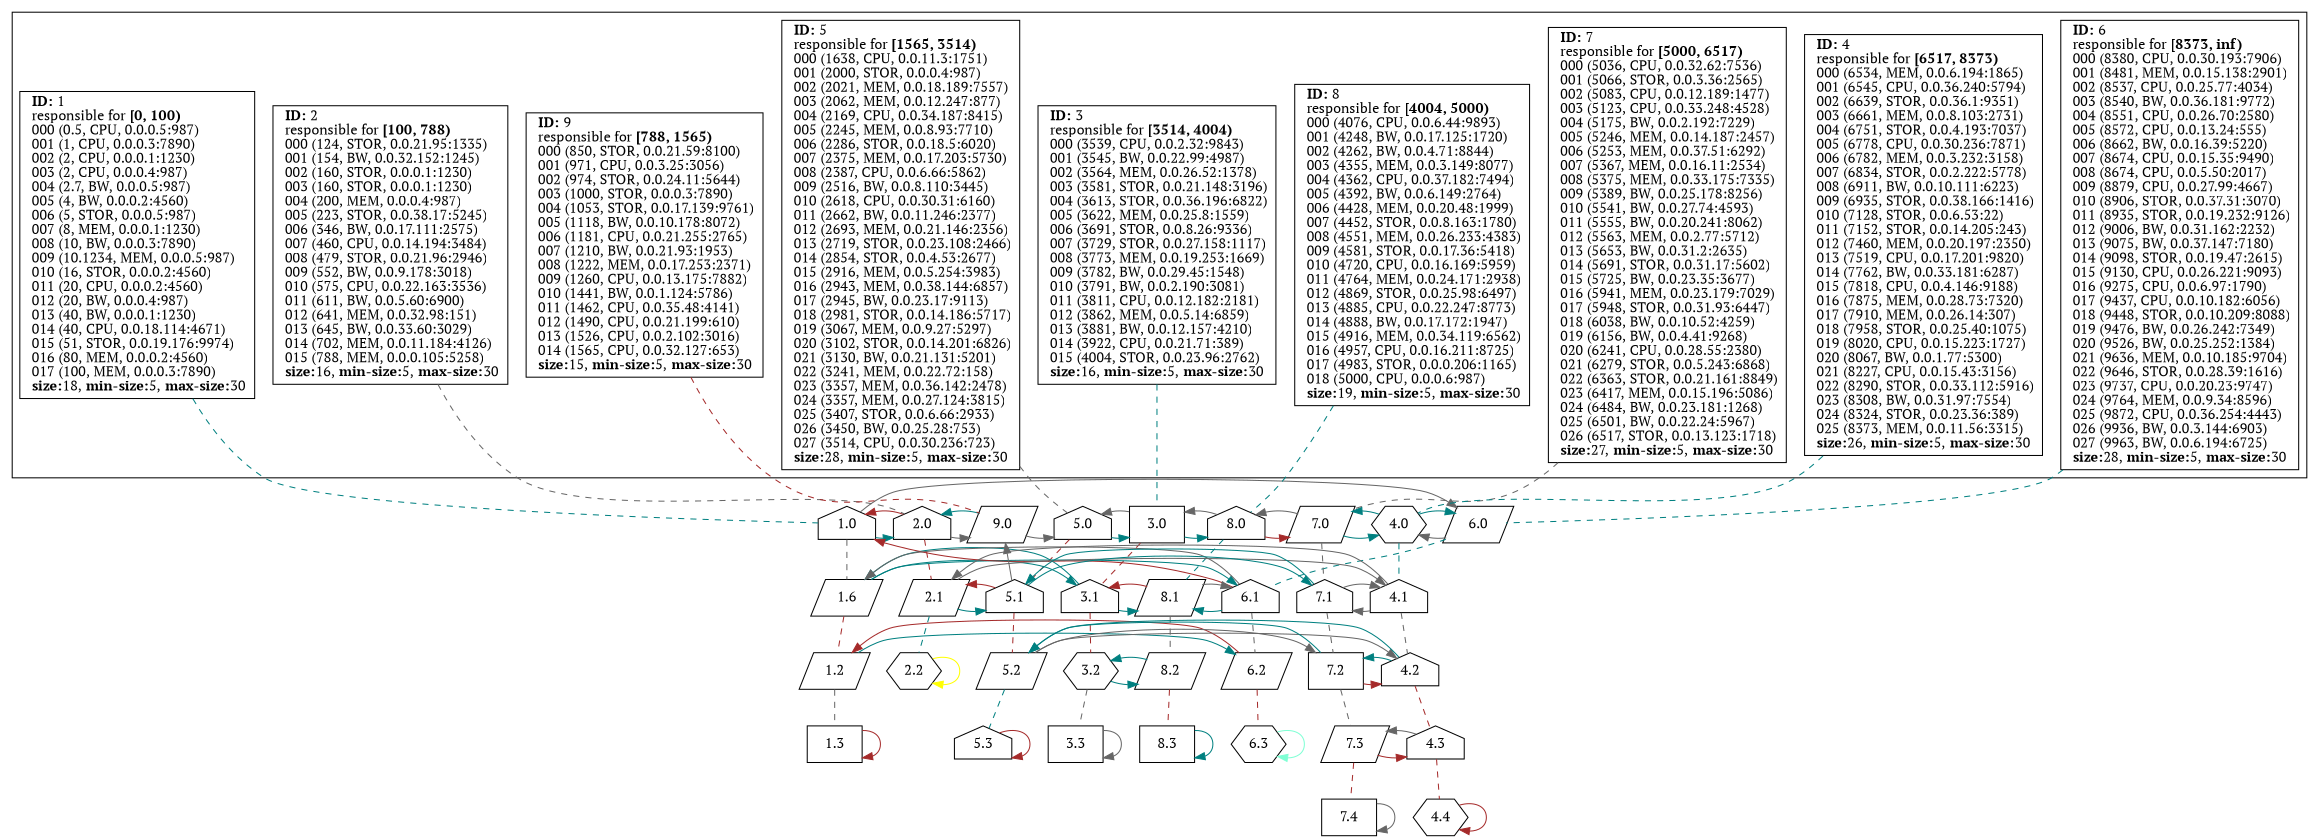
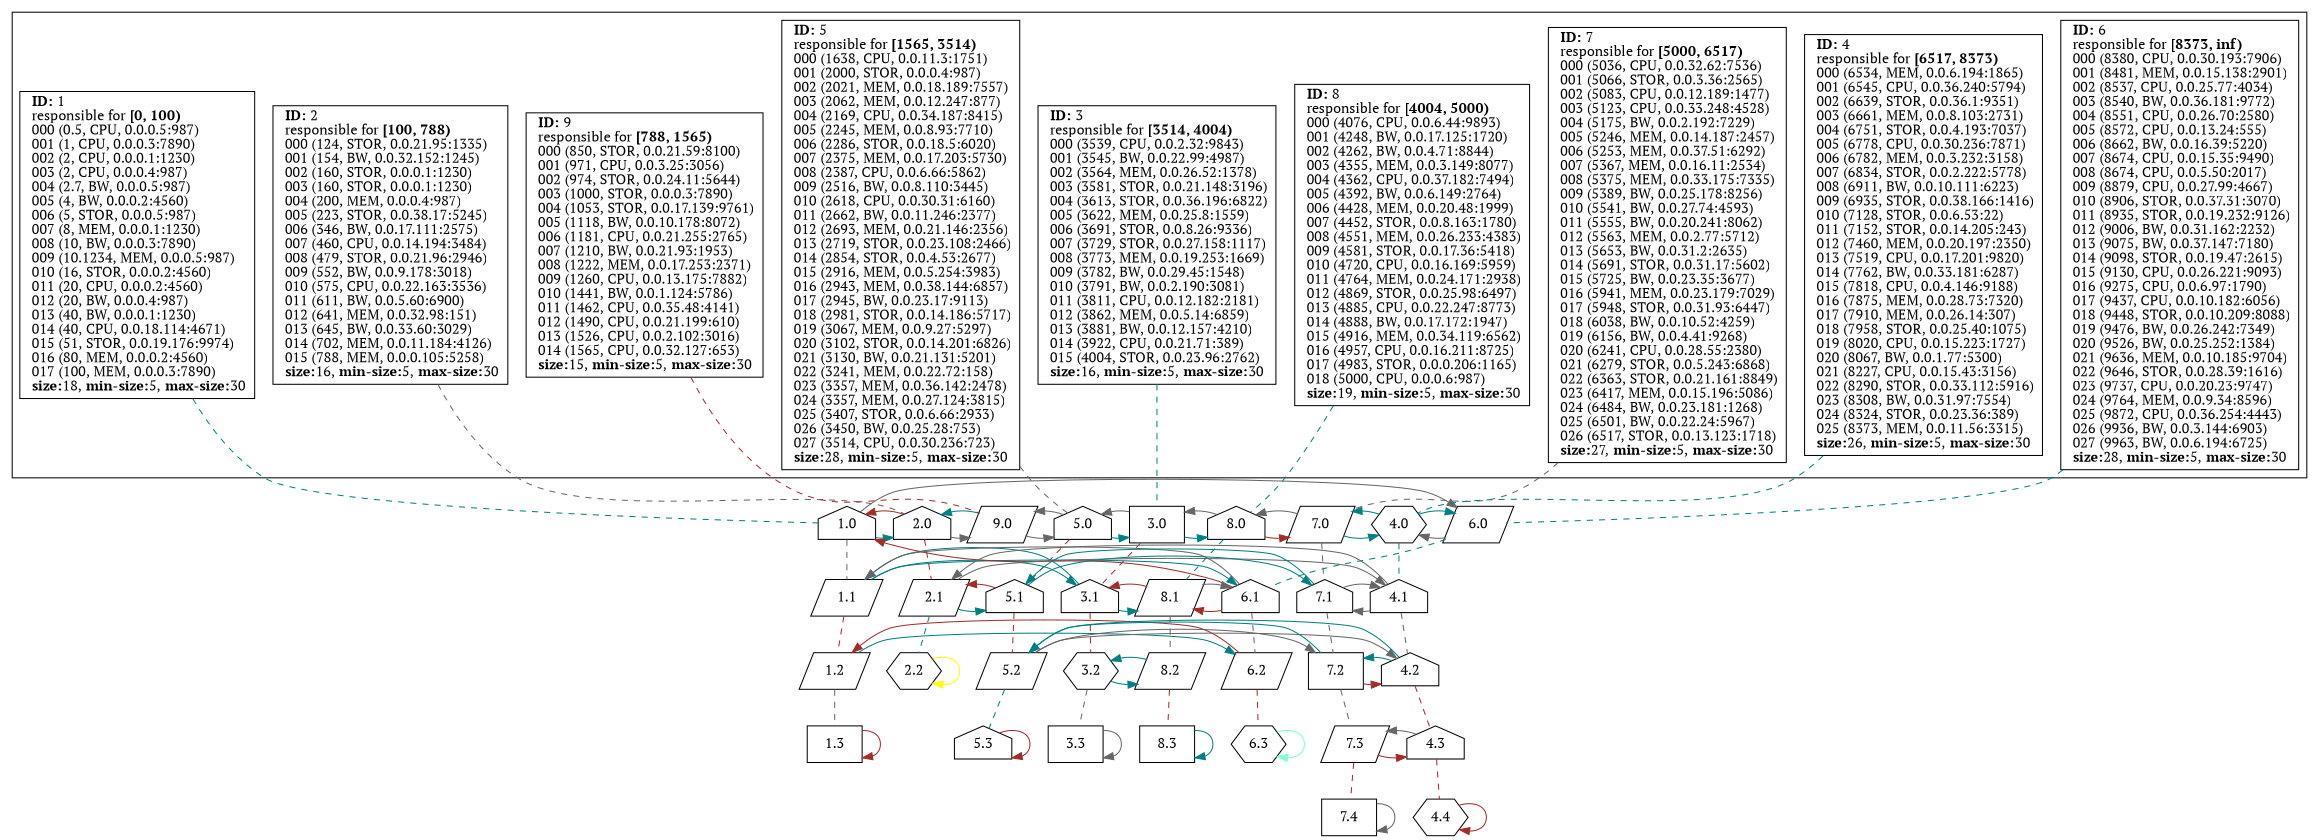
edge "5.1" -> "9.0": now "5.0" -> "9.0"
node "1.6": label "1.6" -> "1.1"
edge "6.1" -> "8.1": color teal -> brown
